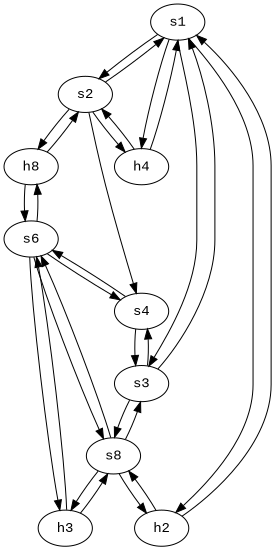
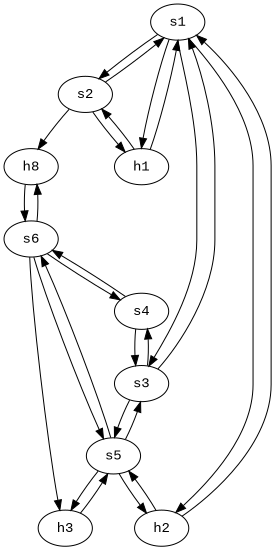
edge "h8" -> "s2": removed
node "h4": label "h4" -> "h1"
edge "s2" -> "s4": removed
edge "h3" -> "s6": removed
node "s8": label "s8" -> "s5"
